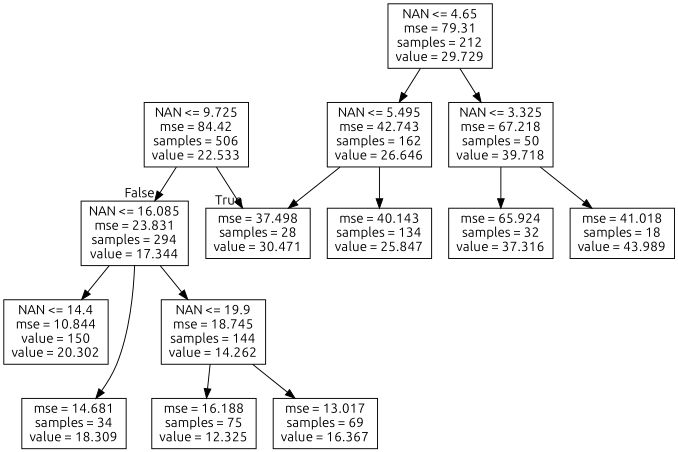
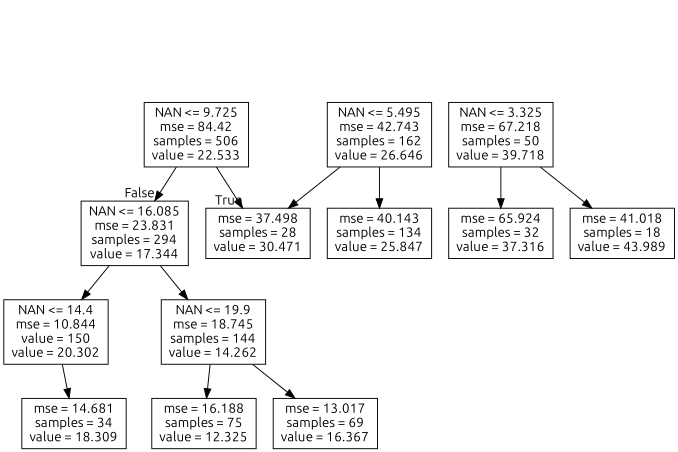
node "NAN <= 4.65 mse = 79.31 samples = 212 value = 29.729": removed
edge "NAN <= 16.085 mse = 23.831 samples = 294 value = 17.344" -> "mse = 14.681 samples = 34 value = 18.309": now "NAN <= 14.4 mse = 10.844 value = 150 value = 20.302" -> "mse = 14.681 samples = 34 value = 18.309"
